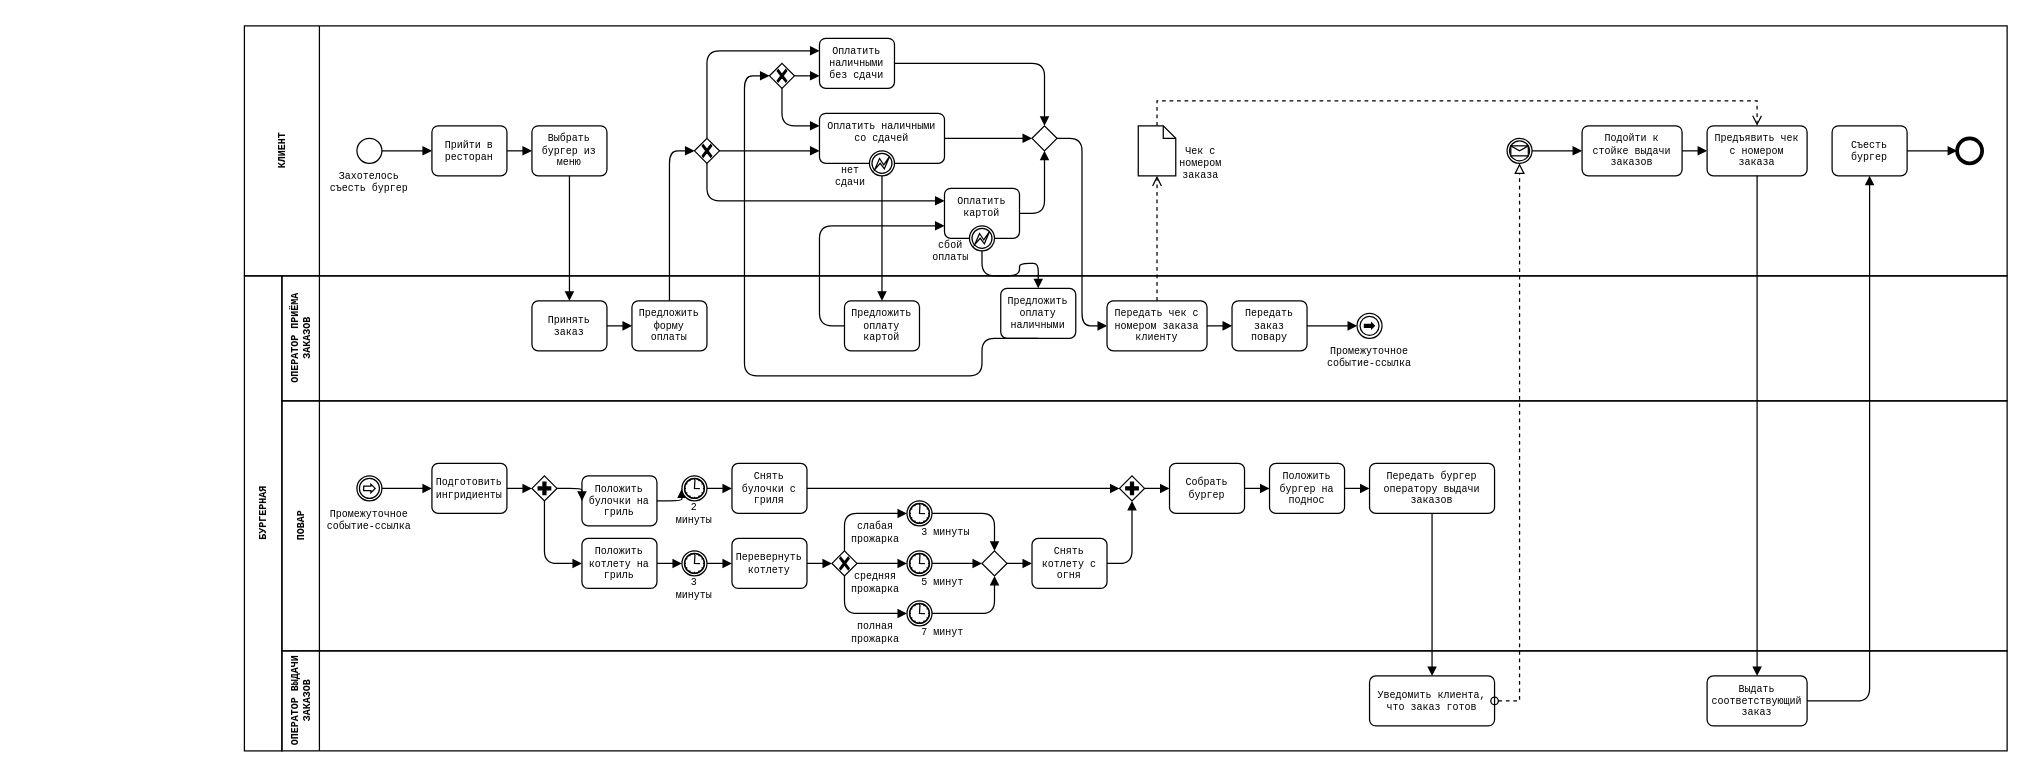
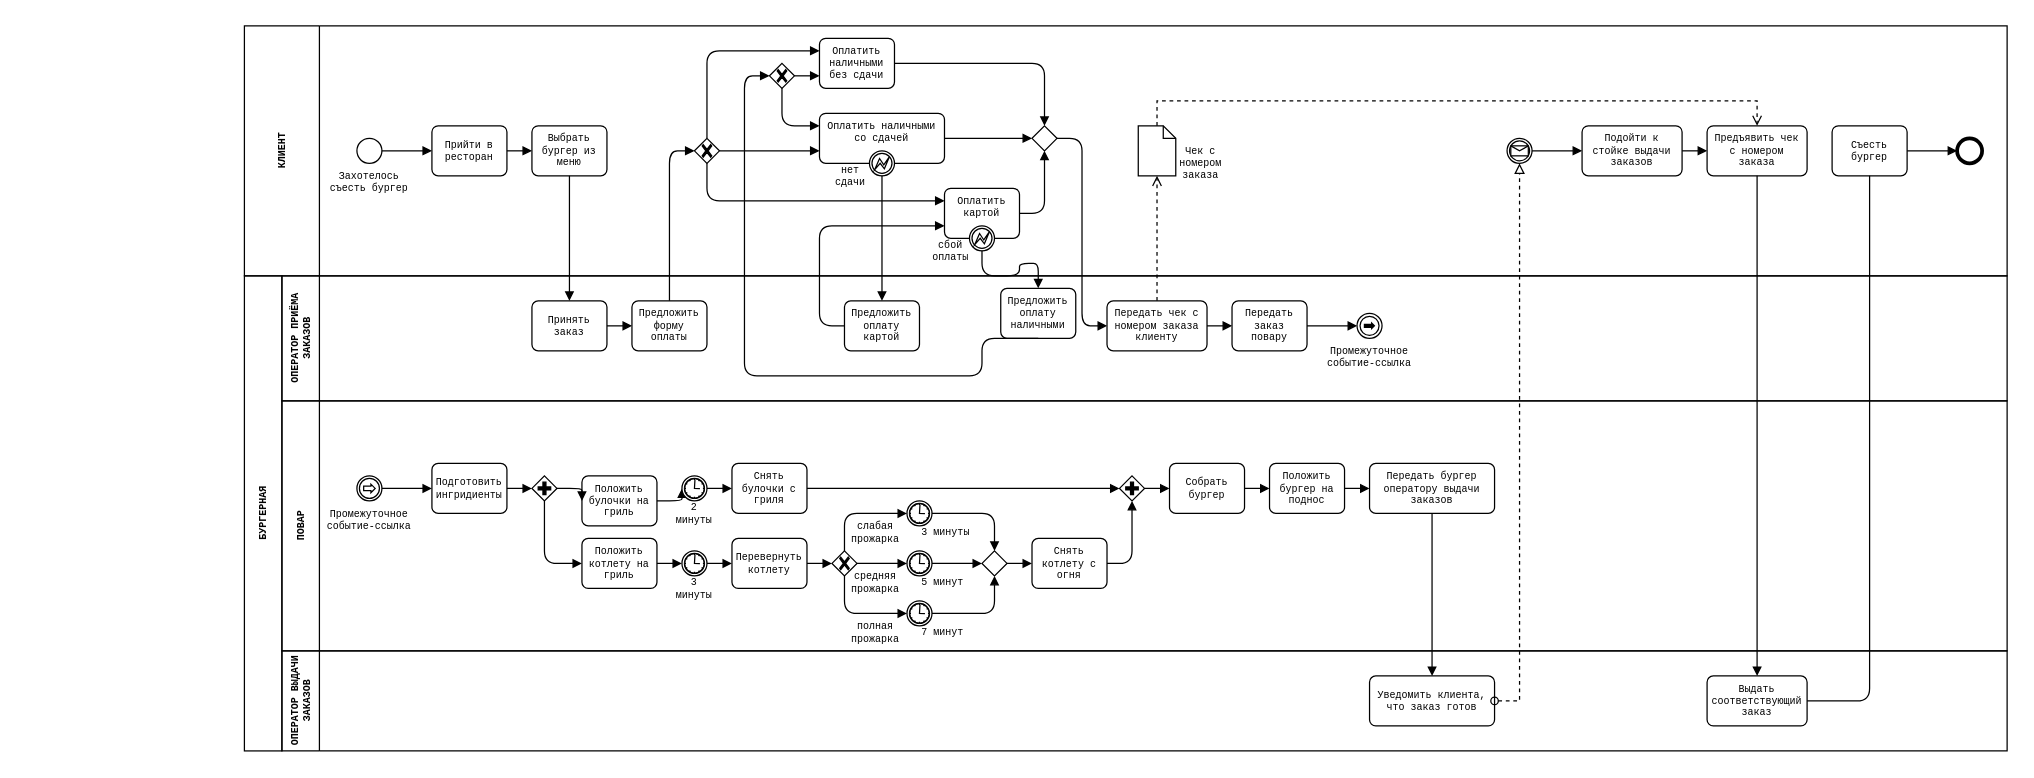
edge "Выдать соответствующий заказ" -> "Съесть бургер": arrowhead block -> none
